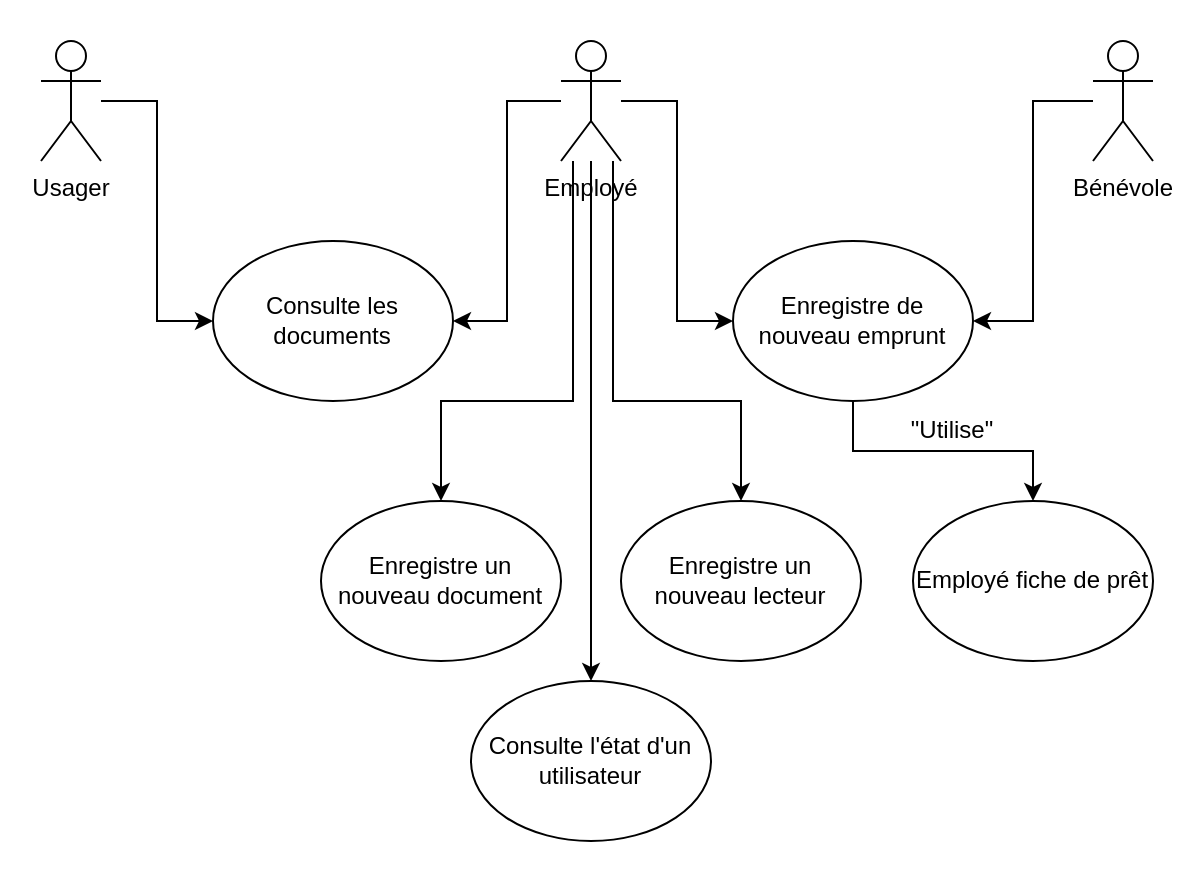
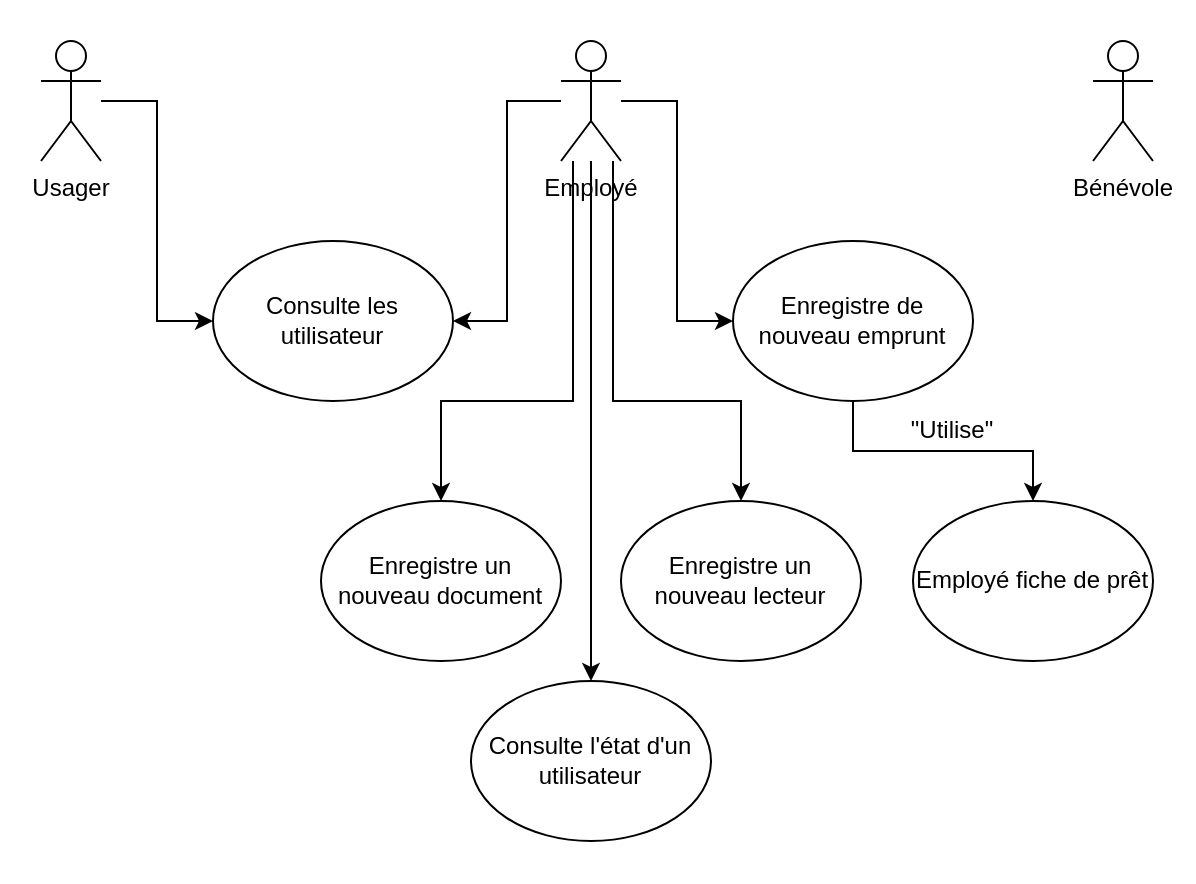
edge "Bénévole" -> "Enregistre de nouveau emprunt": removed
node "Consulte les documents": label "Consulte les documents" -> "Consulte les utilisateur"
